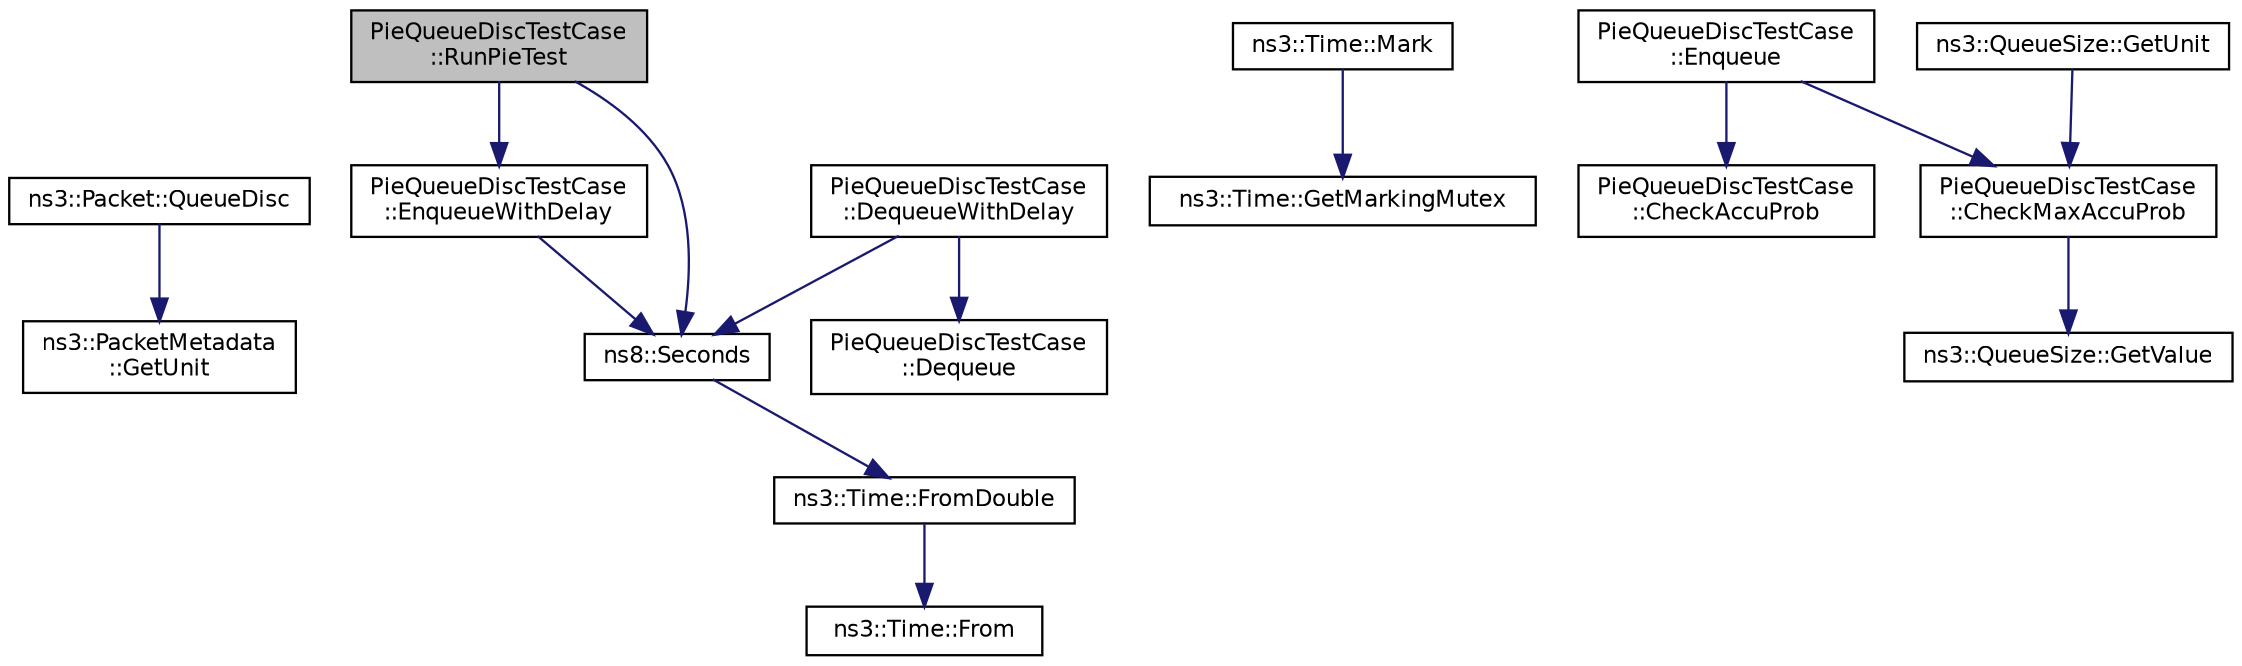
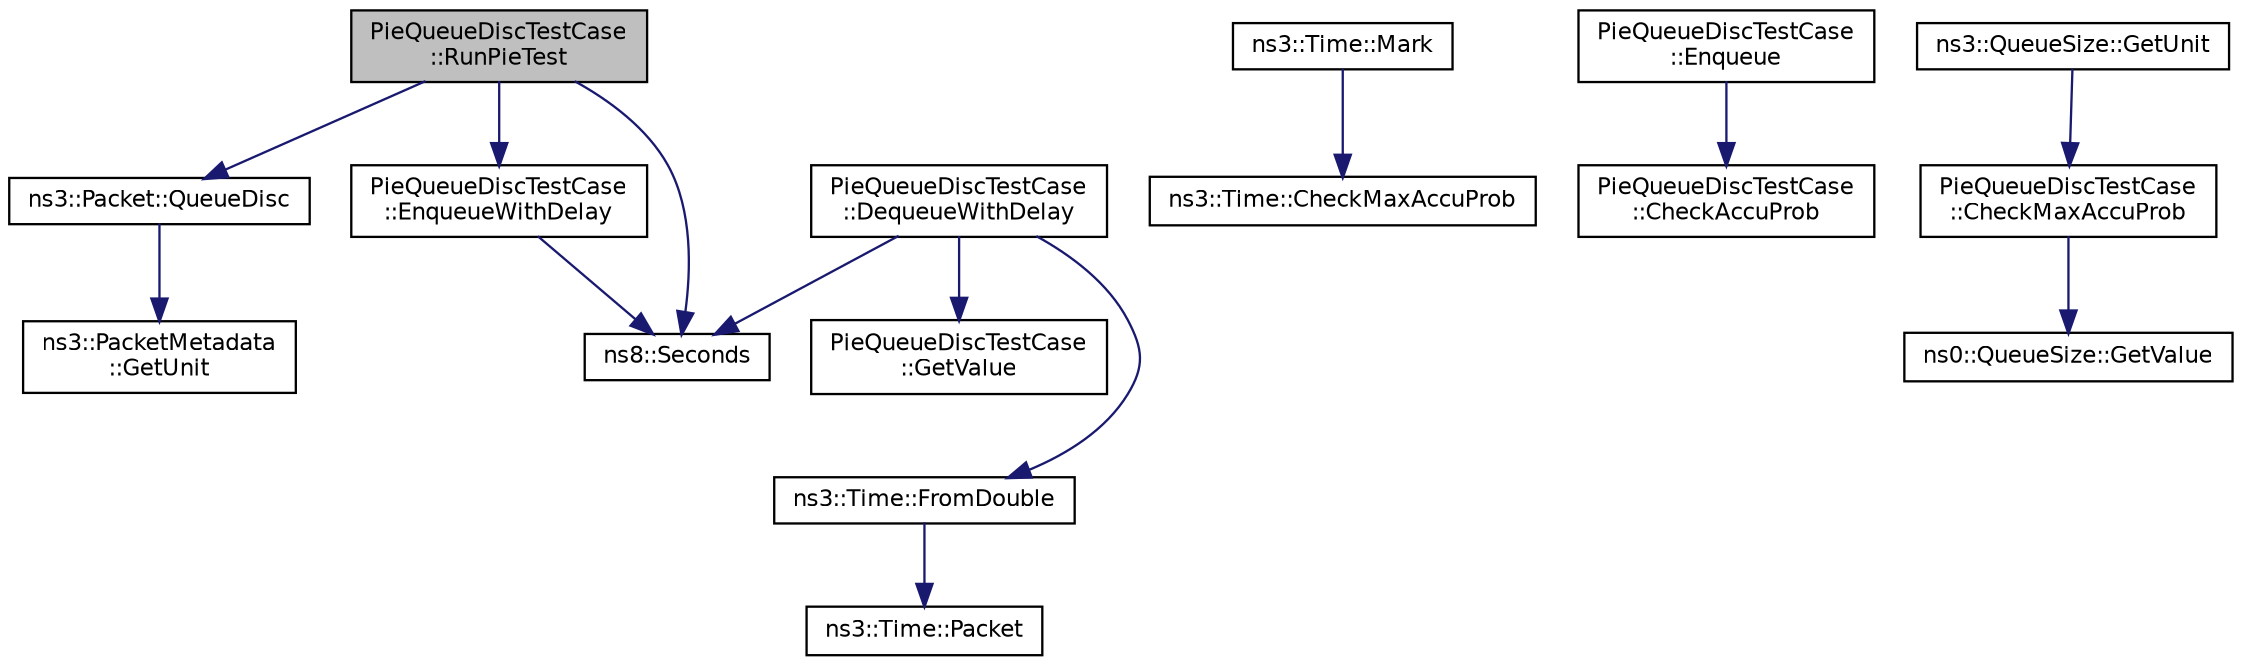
edge "PieQueueDiscTestCase ::Enqueue" -> "PieQueueDiscTestCase ::CheckMaxAccuProb": removed
edge "PieQueueDiscTestCase ::RunPieTest" -> "ns3::Packet::QueueDisc": added
node "ns3::Time::GetMarkingMutex": label "ns3::Time::GetMarkingMutex" -> "ns3::Time::CheckMaxAccuProb"
node "PieQueueDiscTestCase ::Dequeue": label "PieQueueDiscTestCase ::Dequeue" -> "PieQueueDiscTestCase ::GetValue"
node "ns3::QueueSize::GetValue": label "ns3::QueueSize::GetValue" -> "ns0::QueueSize::GetValue"
edge "ns8::Seconds" -> "ns3::Time::FromDouble": now "PieQueueDiscTestCase ::DequeueWithDelay" -> "ns3::Time::FromDouble"
node "ns3::Time::From": label "ns3::Time::From" -> "ns3::Time::Packet"
